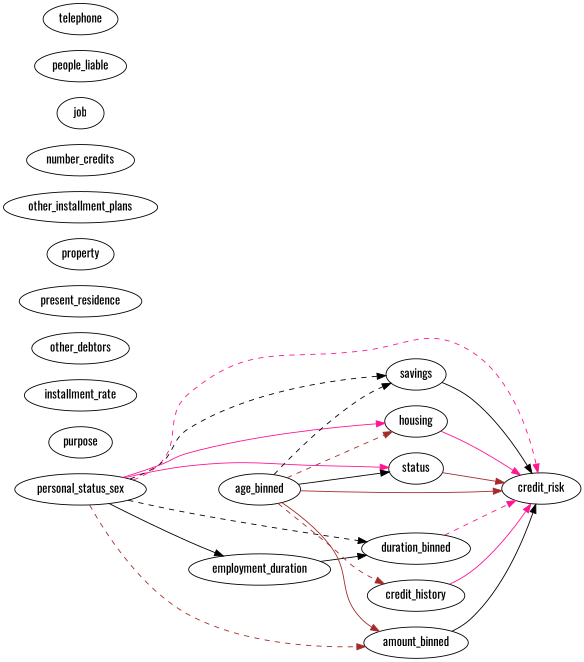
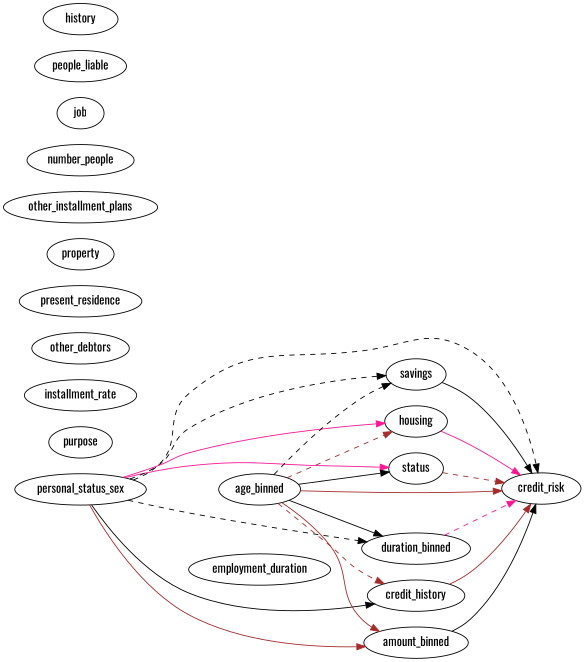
node "telephone": label "telephone" -> "history"
node "number_credits": label "number_credits" -> "number_people"
edge "personal_status_sex" -> "credit_risk": color deeppink -> black
edge "status" -> "credit_risk": style solid -> dashed
edge "personal_status_sex" -> "employment_duration": now "personal_status_sex" -> "credit_history"
edge "credit_history" -> "credit_risk": color deeppink -> brown
edge "employment_duration" -> "duration_binned": now "age_binned" -> "duration_binned"
edge "personal_status_sex" -> "amount_binned": style dashed -> solid
